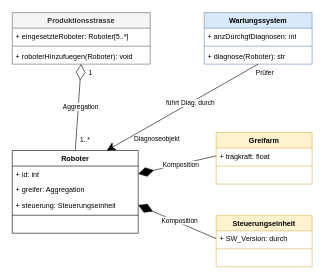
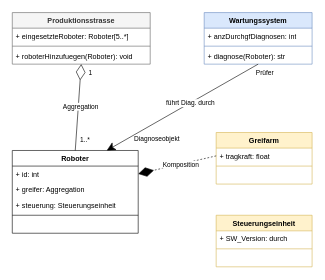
edge "+ tragkraft: float" -> "+ id: int": style solid -> dashed
edge "+ SW_Version: durch" -> "+ steuerung: Steuerungseinheit": removed, label "Komposition"
